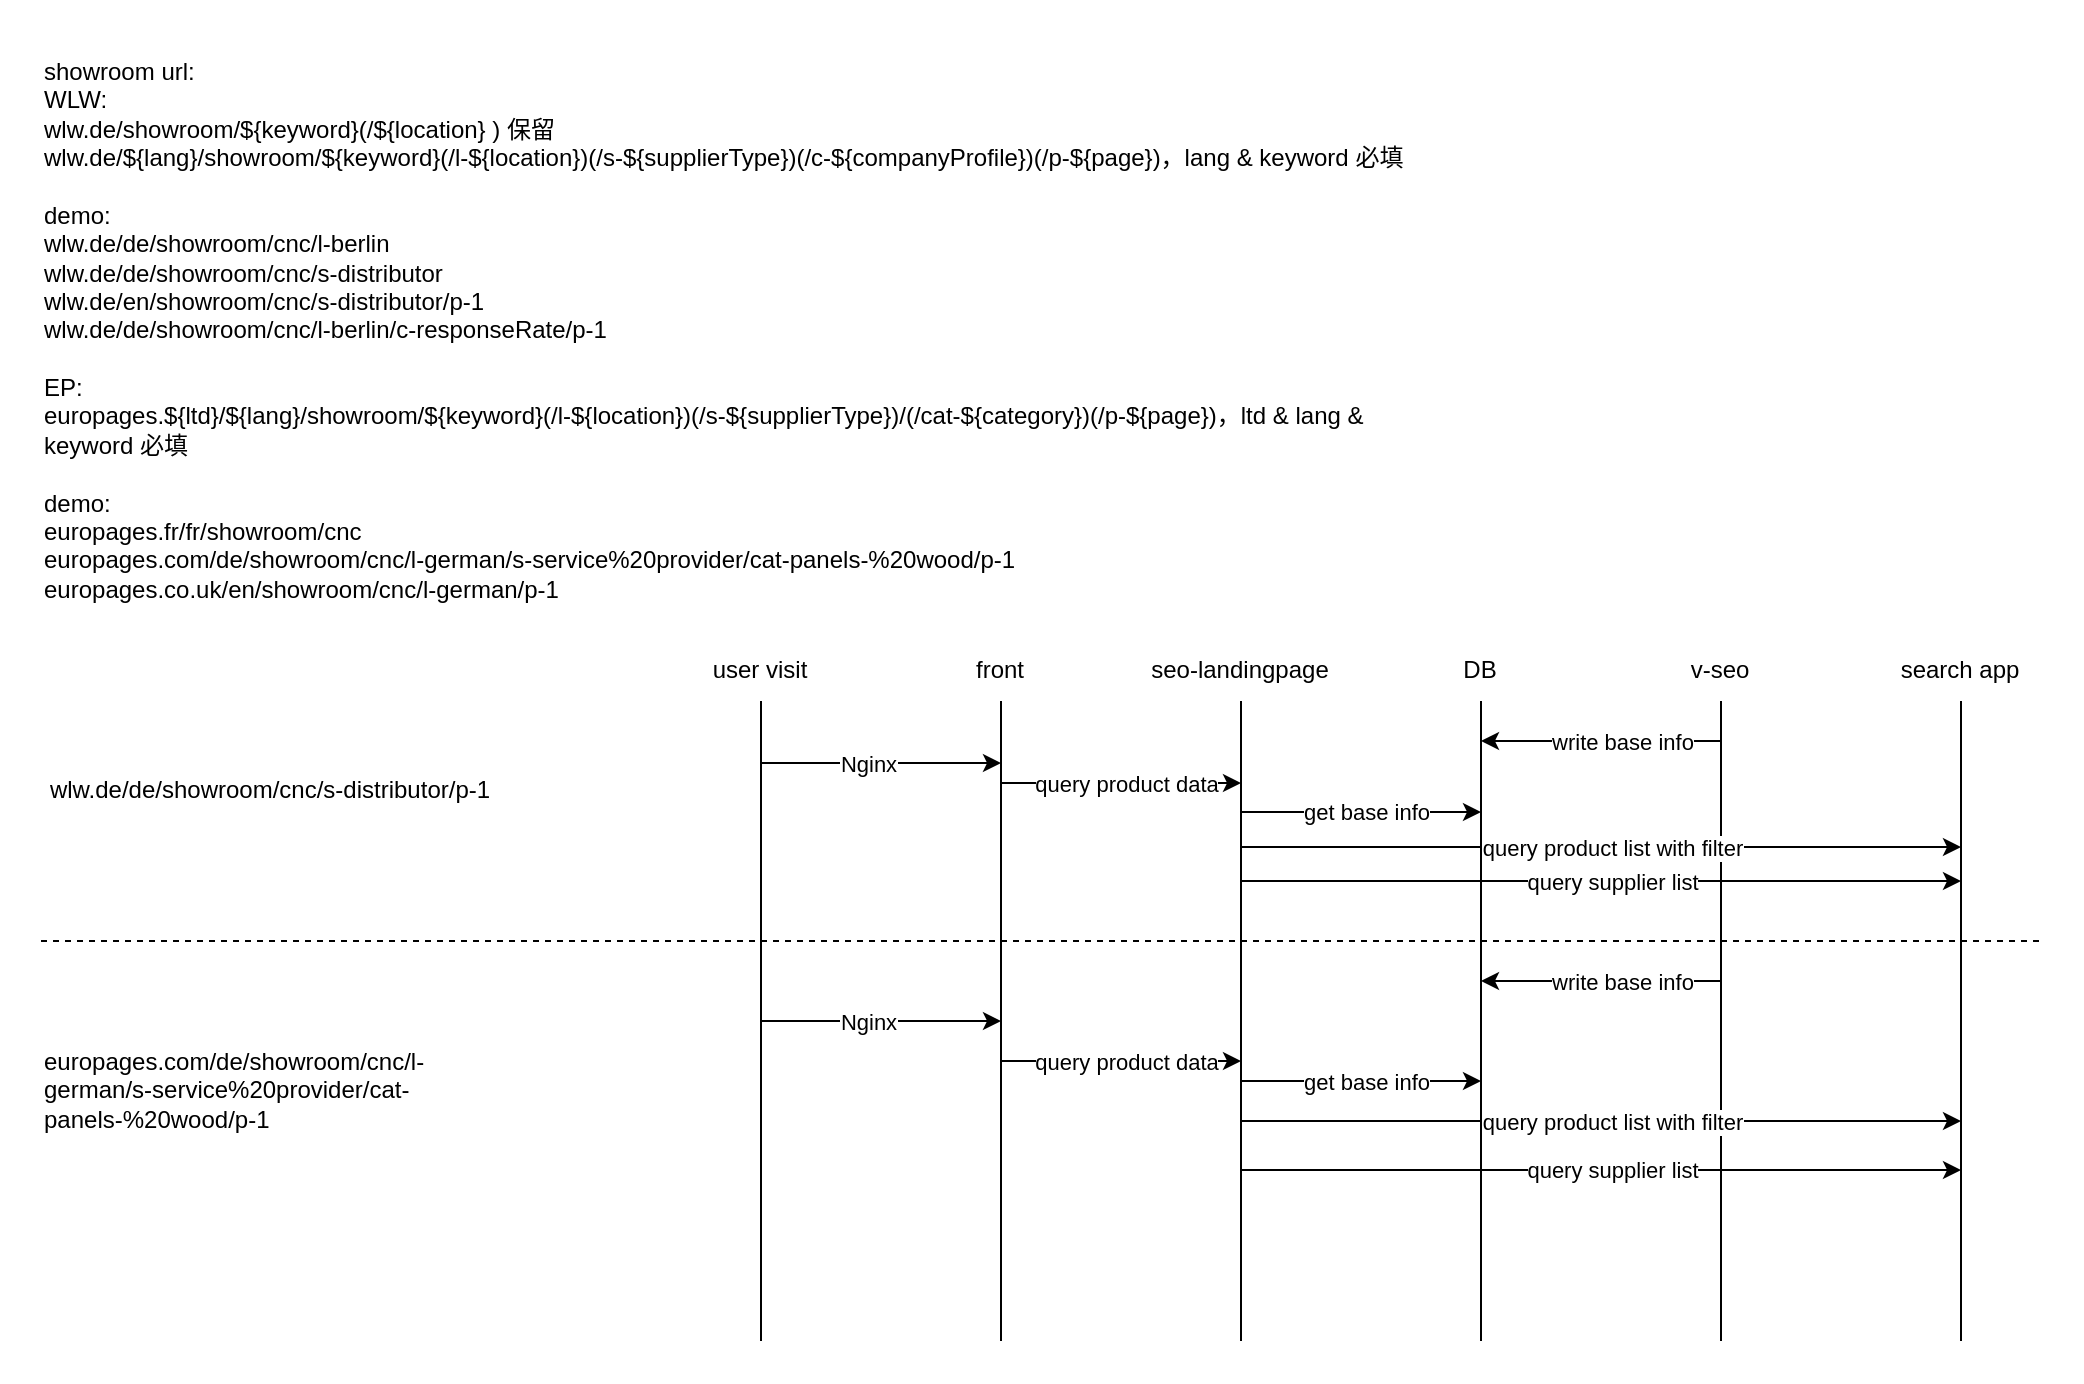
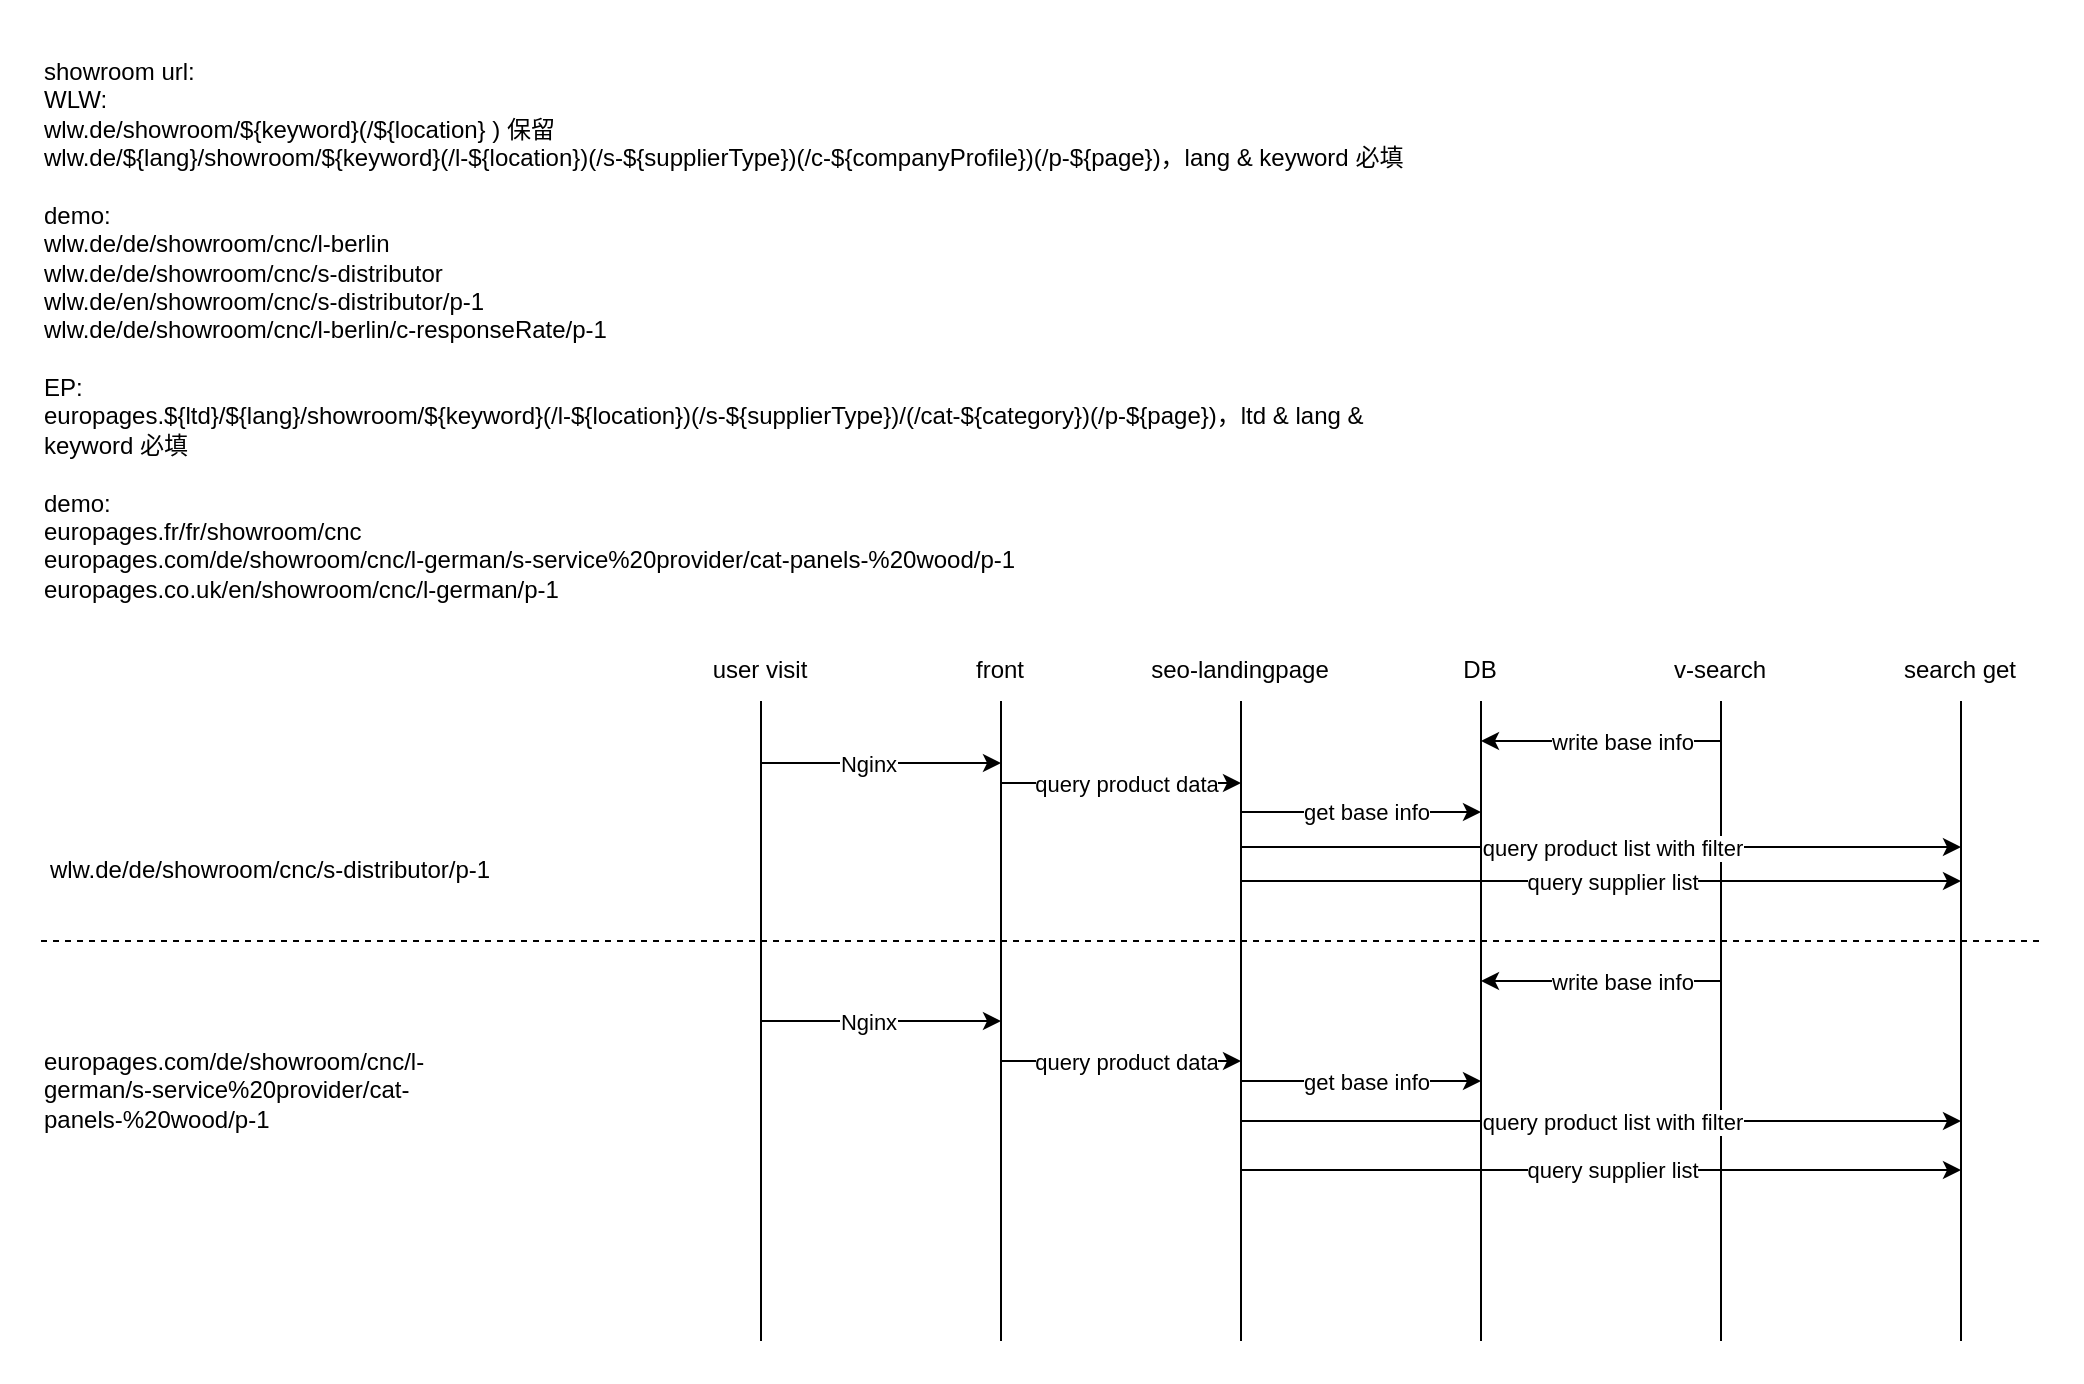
node "v-seo": label "v-seo" -> "v-search"
node "search app": label "search app" -> "search get"
node "wlw.de/de/showroom/cnc/s-distributor/p-1": moved (271, 791) -> (271, 871)
